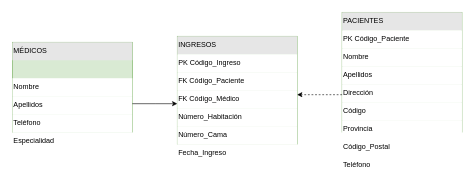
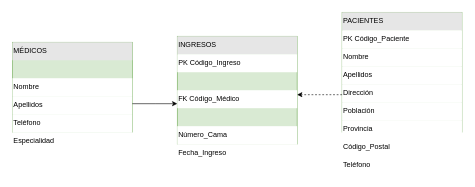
node "FK Código_Paciente": removed
node "Código": label "Código" -> "Población"
node "Número_Habitación": removed
